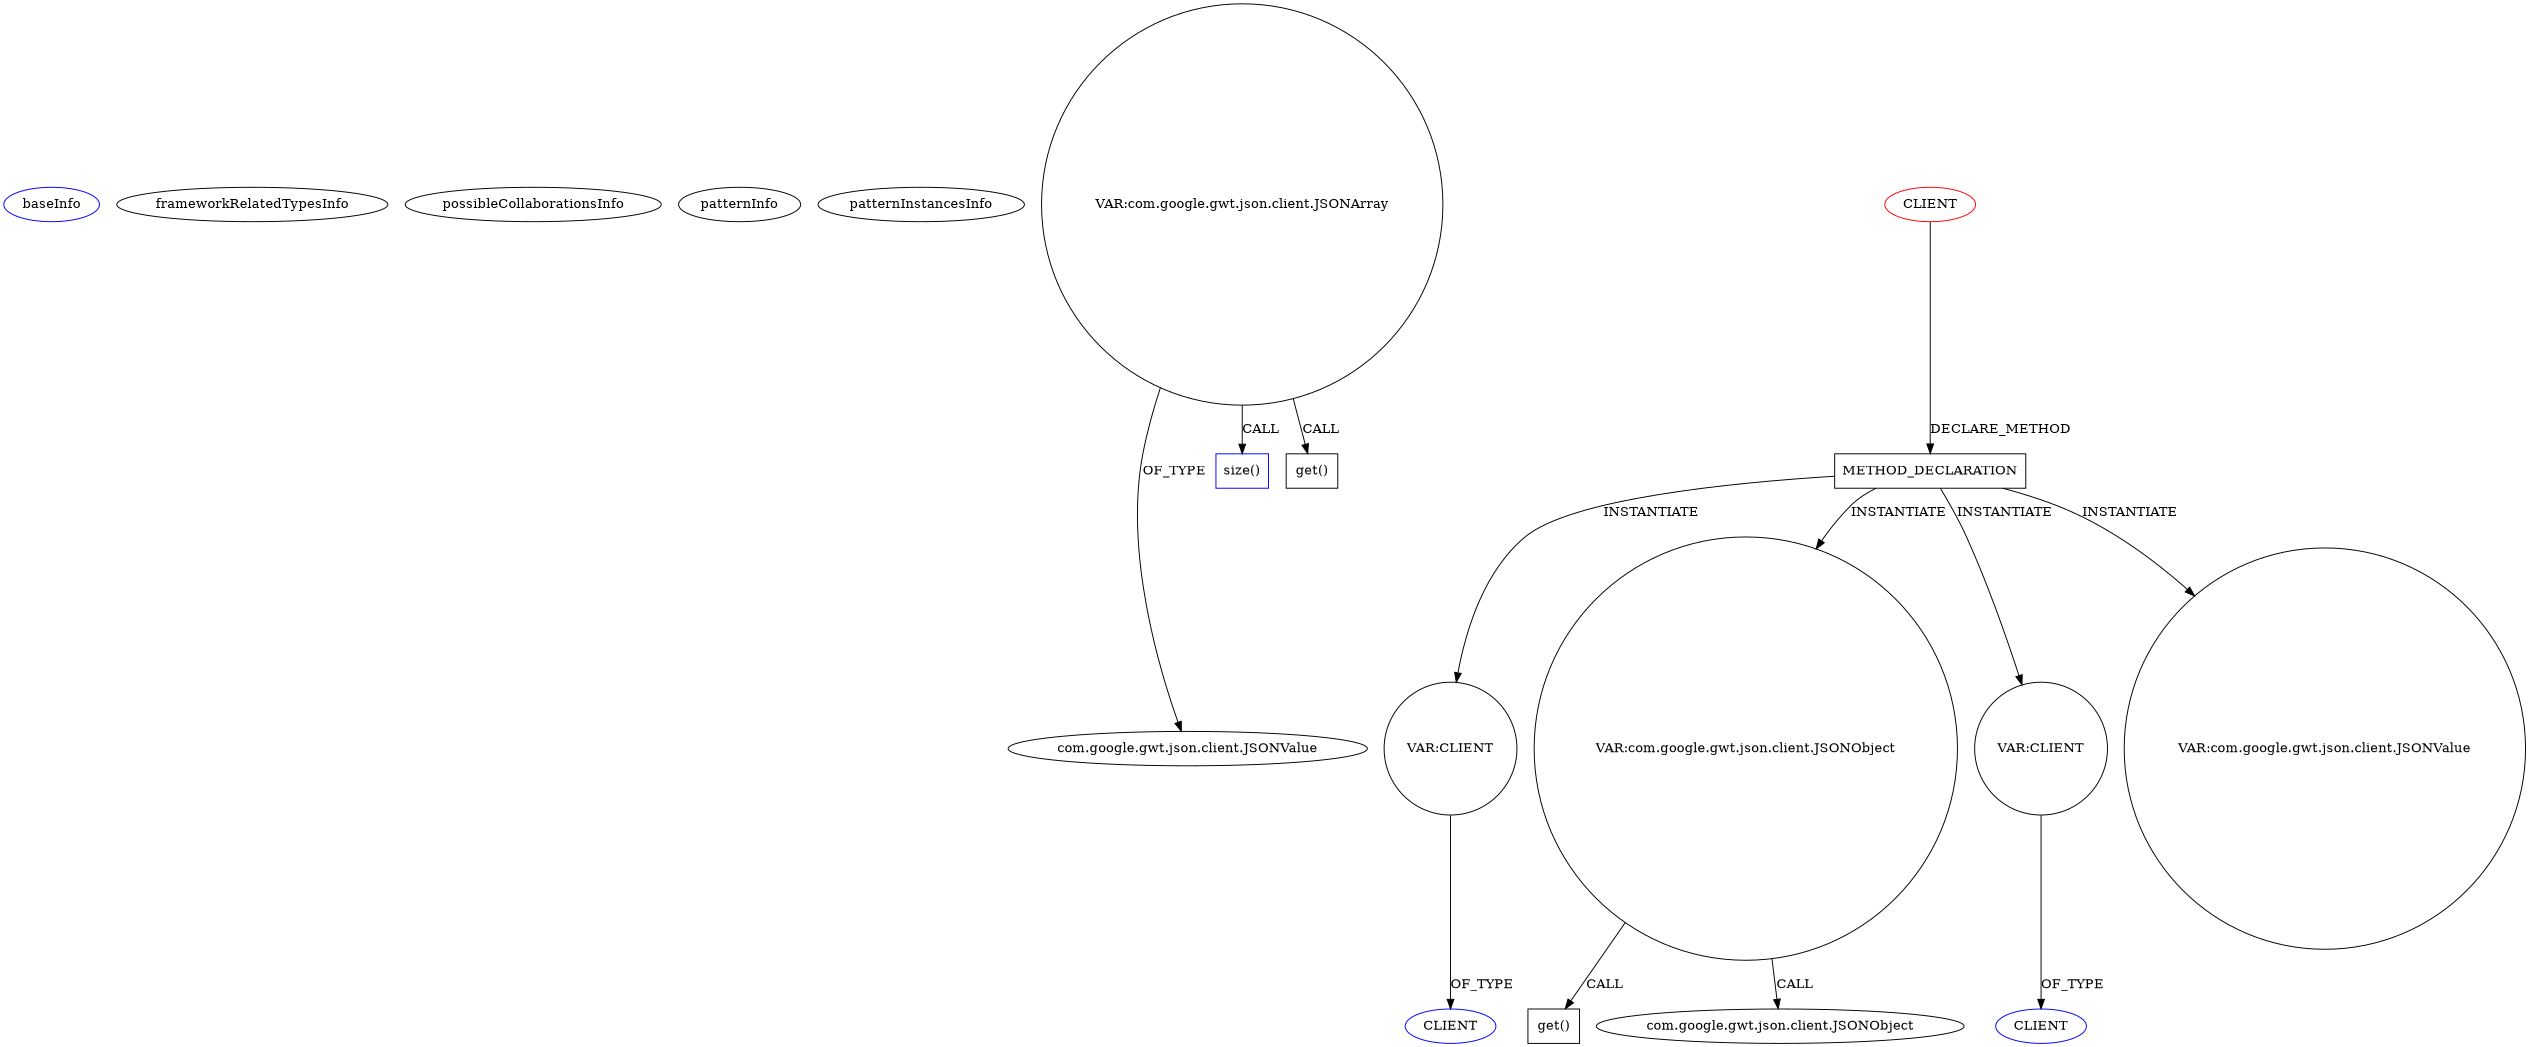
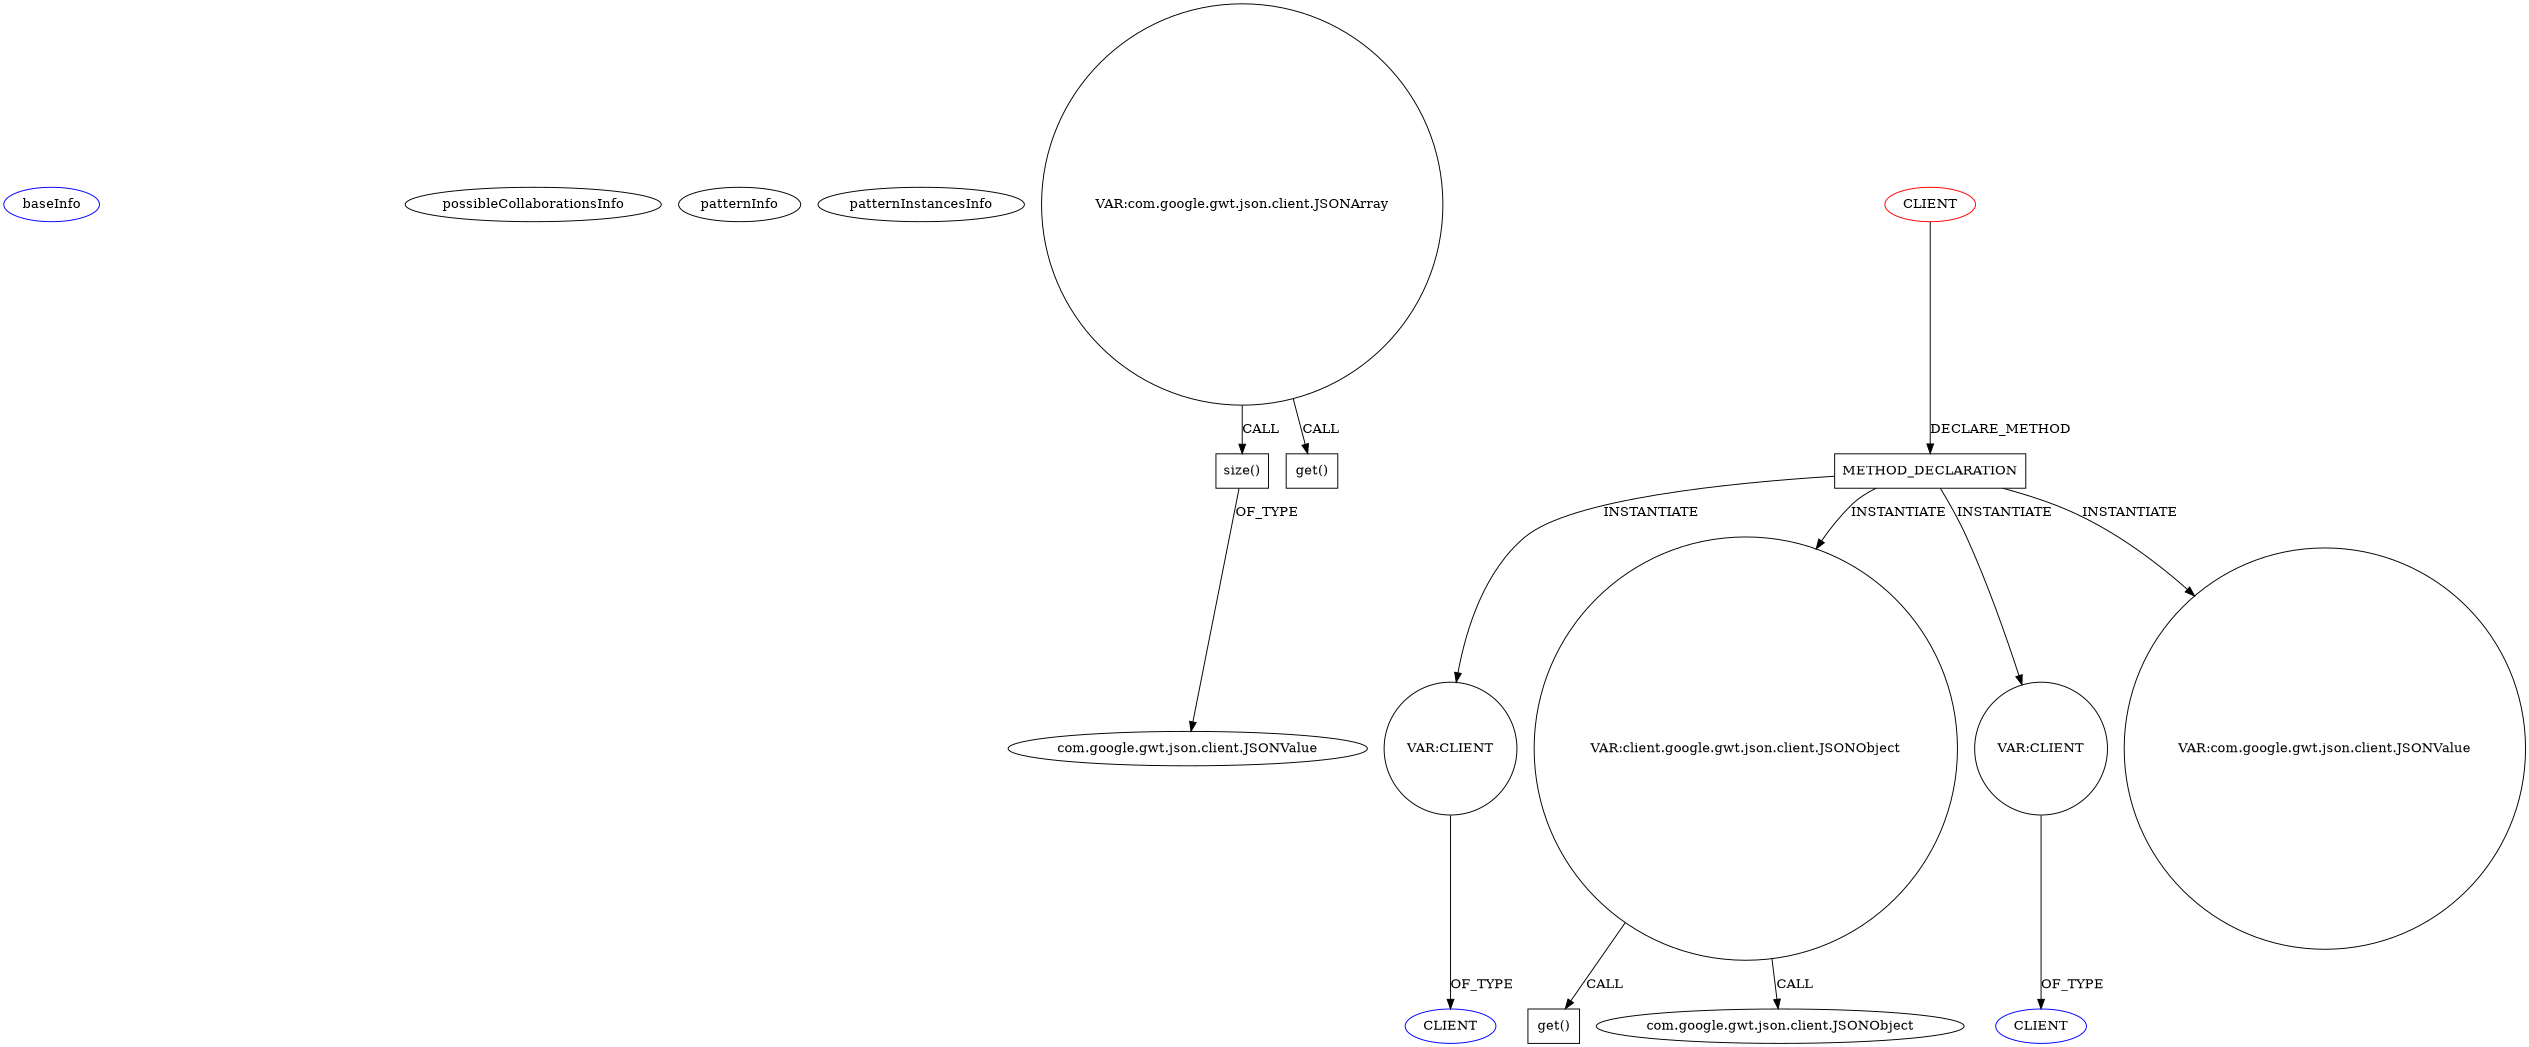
node "frameworkRelatedTypesInfo": removed
node "size()": color blue -> black
edge "VAR:com.google.gwt.json.client.JSONArray" -> "com.google.gwt.json.client.JSONValue": now "size()" -> "com.google.gwt.json.client.JSONValue"
node "VAR:com.google.gwt.json.client.JSONObject": label "VAR:com.google.gwt.json.client.JSONObject" -> "VAR:client.google.gwt.json.client.JSONObject"
